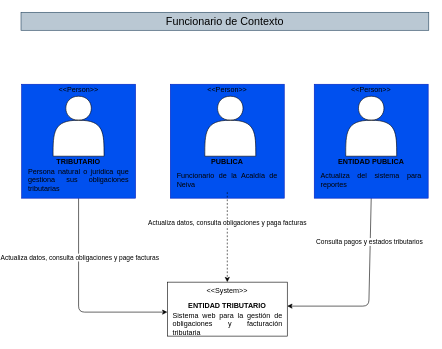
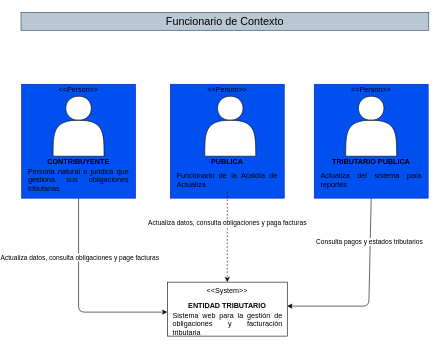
node "TRIBUTARIO": label "TRIBUTARIO" -> "CONTRIBUYENTE"
node "ENTIDAD PUBLICA": label "ENTIDAD PUBLICA" -> "TRIBUTARIO PUBLICA"
node "Funcionario de la Acaldía de Neiva": label "Funcionario de la Acaldía de Neiva" -> "Funcionario de la Acaldía de Actualiza"
